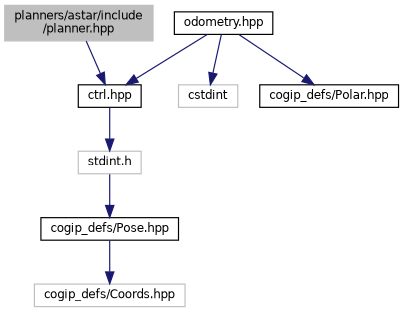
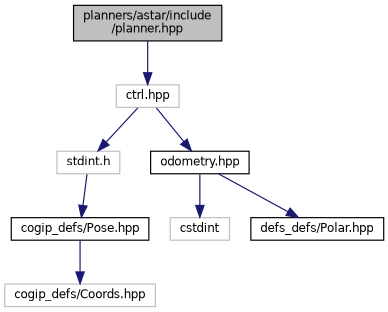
node "planners/astar/include /planner.hpp": color grey75 -> black
edge "odometry.hpp" -> "ctrl.hpp": reversed
node "ctrl.hpp": color black -> grey75
node "cogip_defs/Polar.hpp": label "cogip_defs/Polar.hpp" -> "defs_defs/Polar.hpp"
